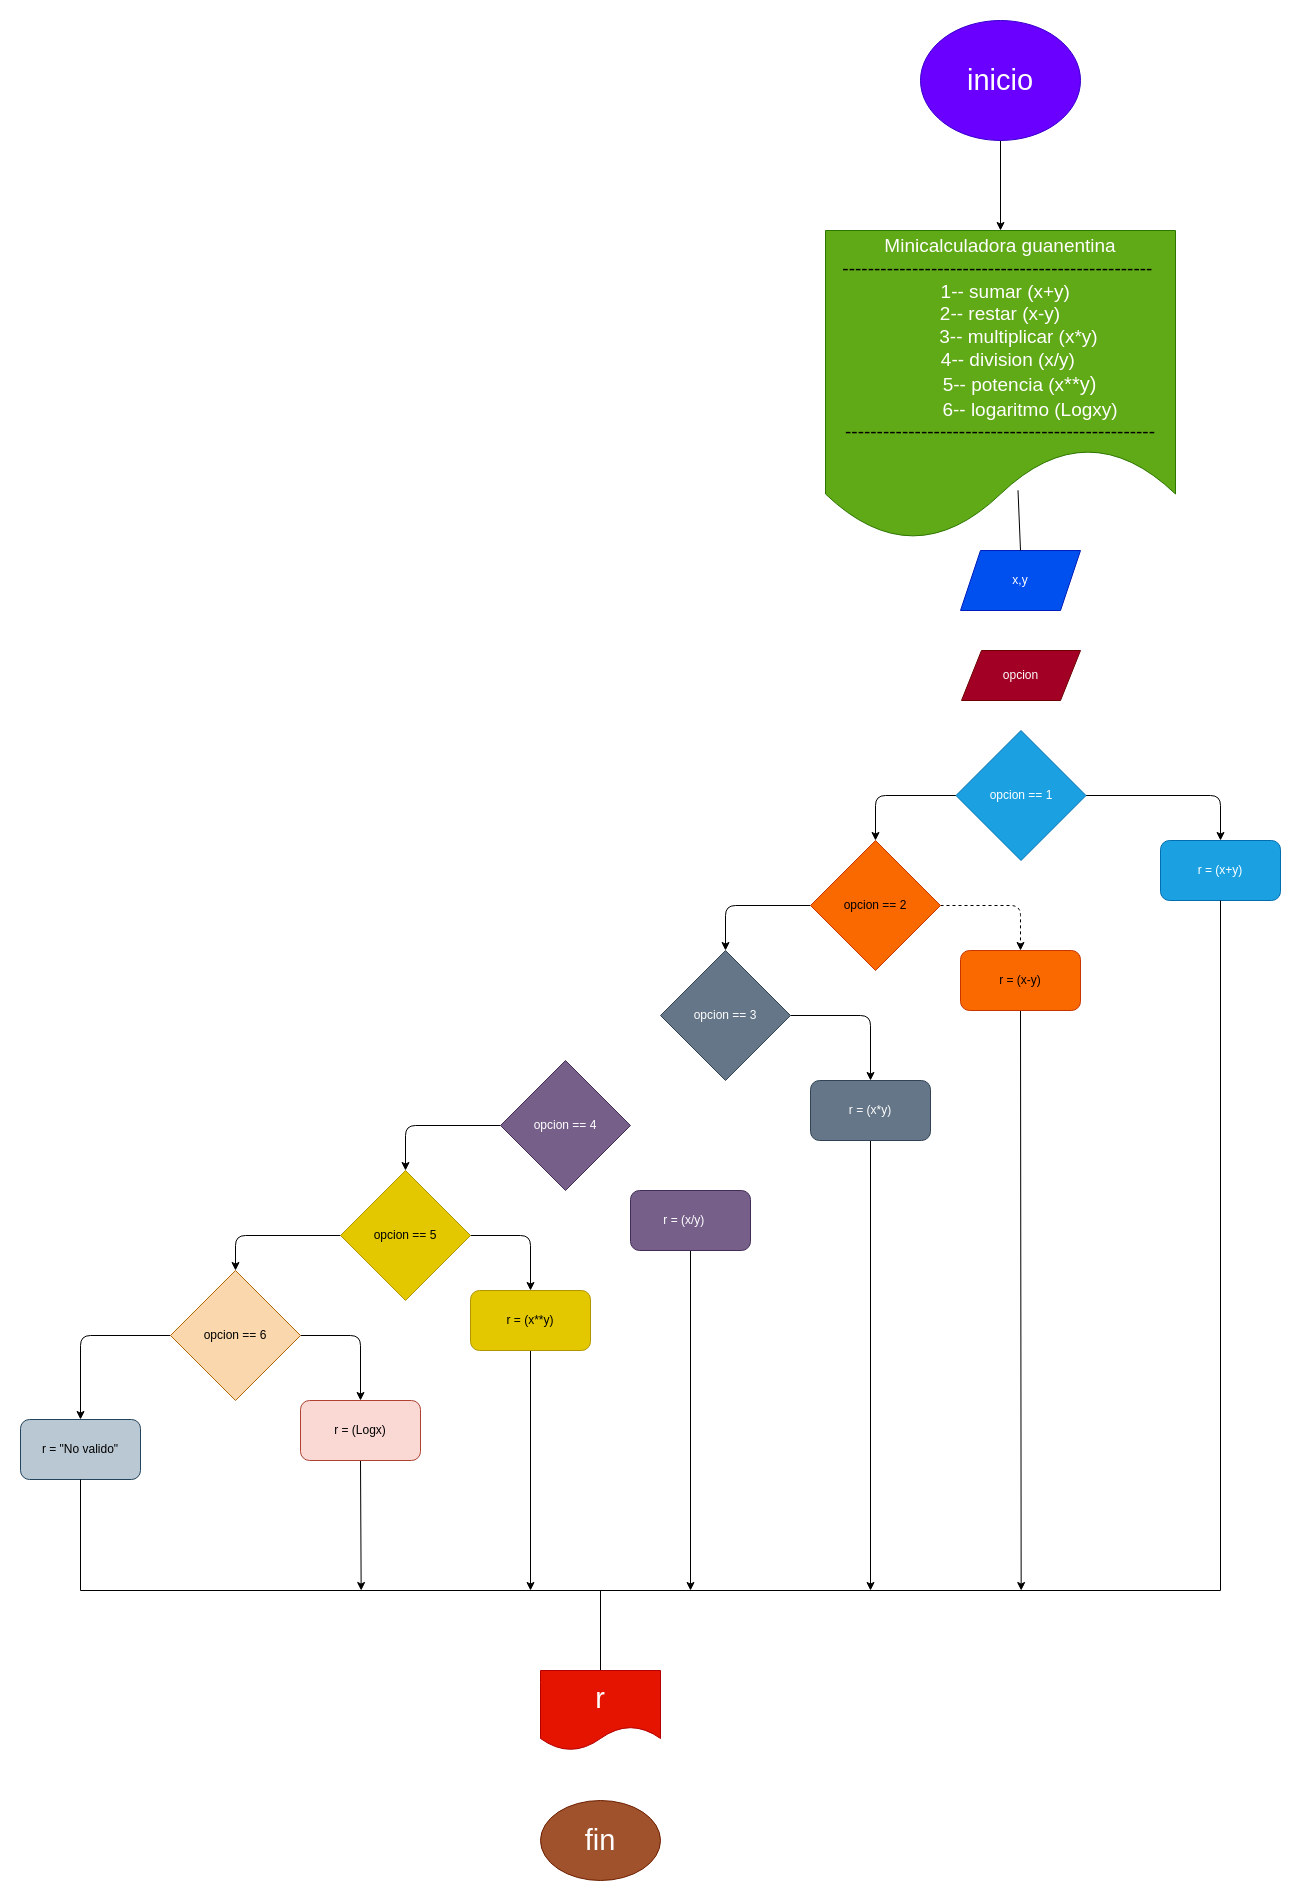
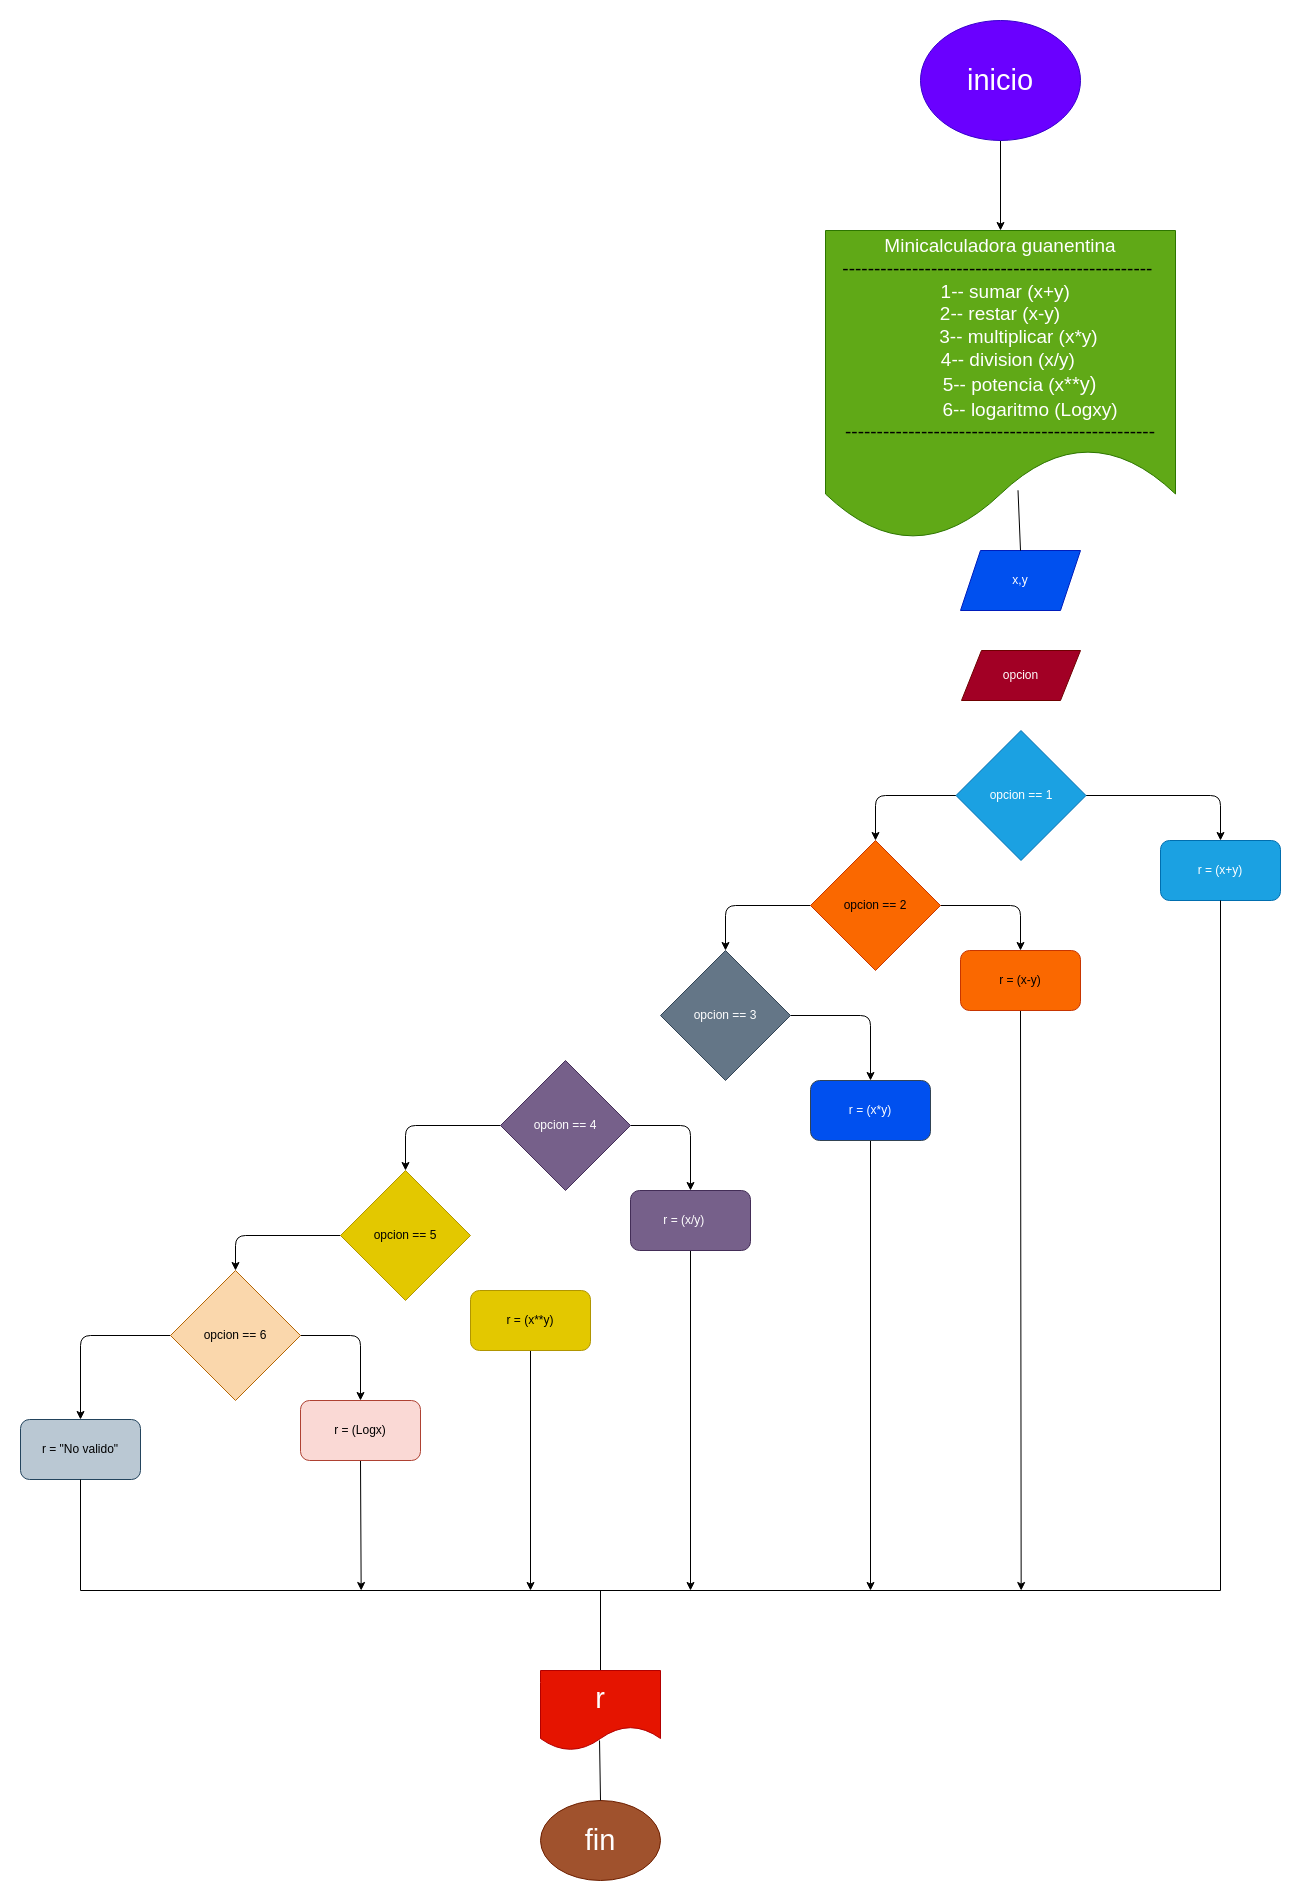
edge "opcion == 2" -> "r = (x-y)": style dashed -> solid
node "r = (x*y)": fillcolor #647687 -> #0050ef
edge "opcion == 4" -> "r = (x/y)": added
edge "opcion == 5" -> "r = (x**y)": removed
edge "r" -- "fin": added
